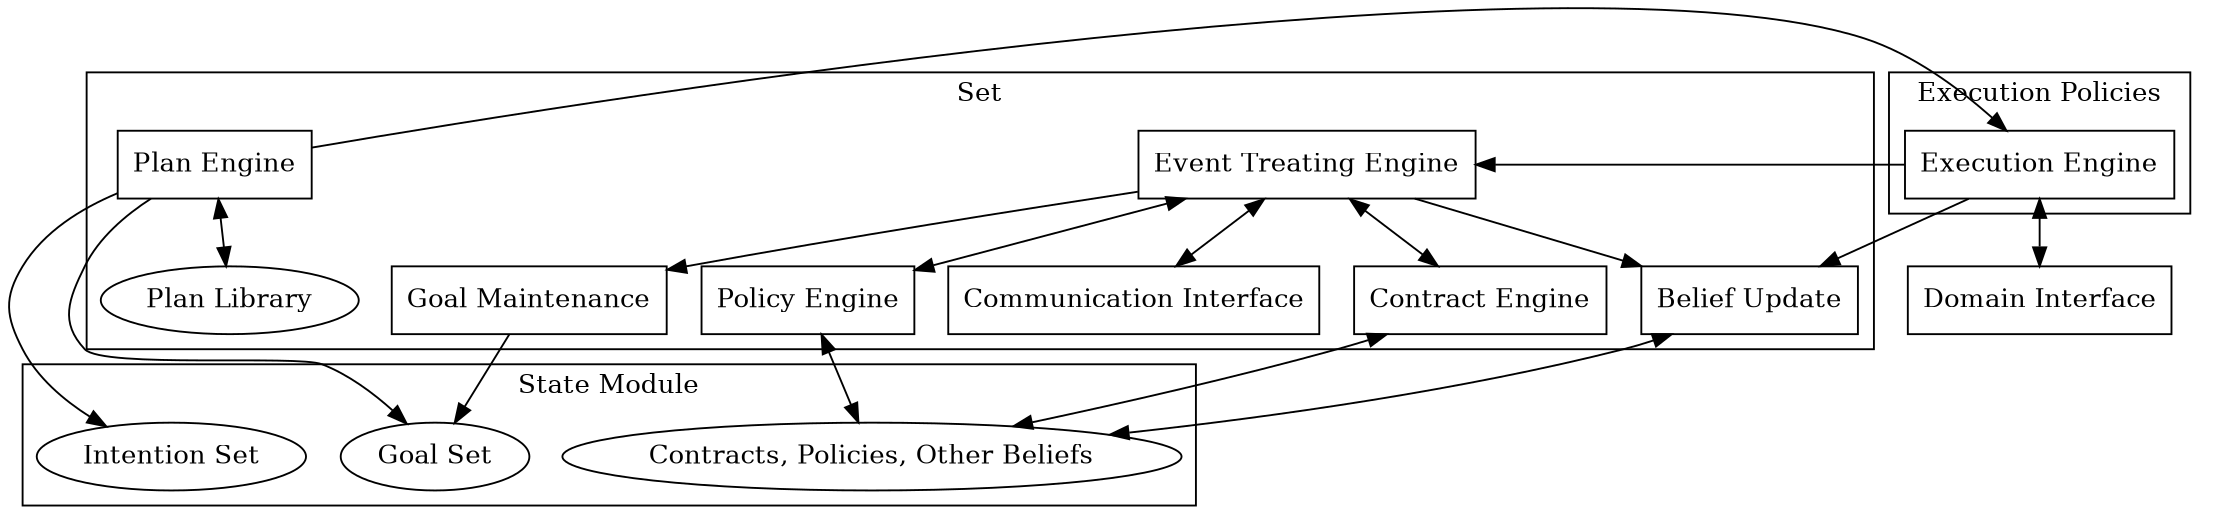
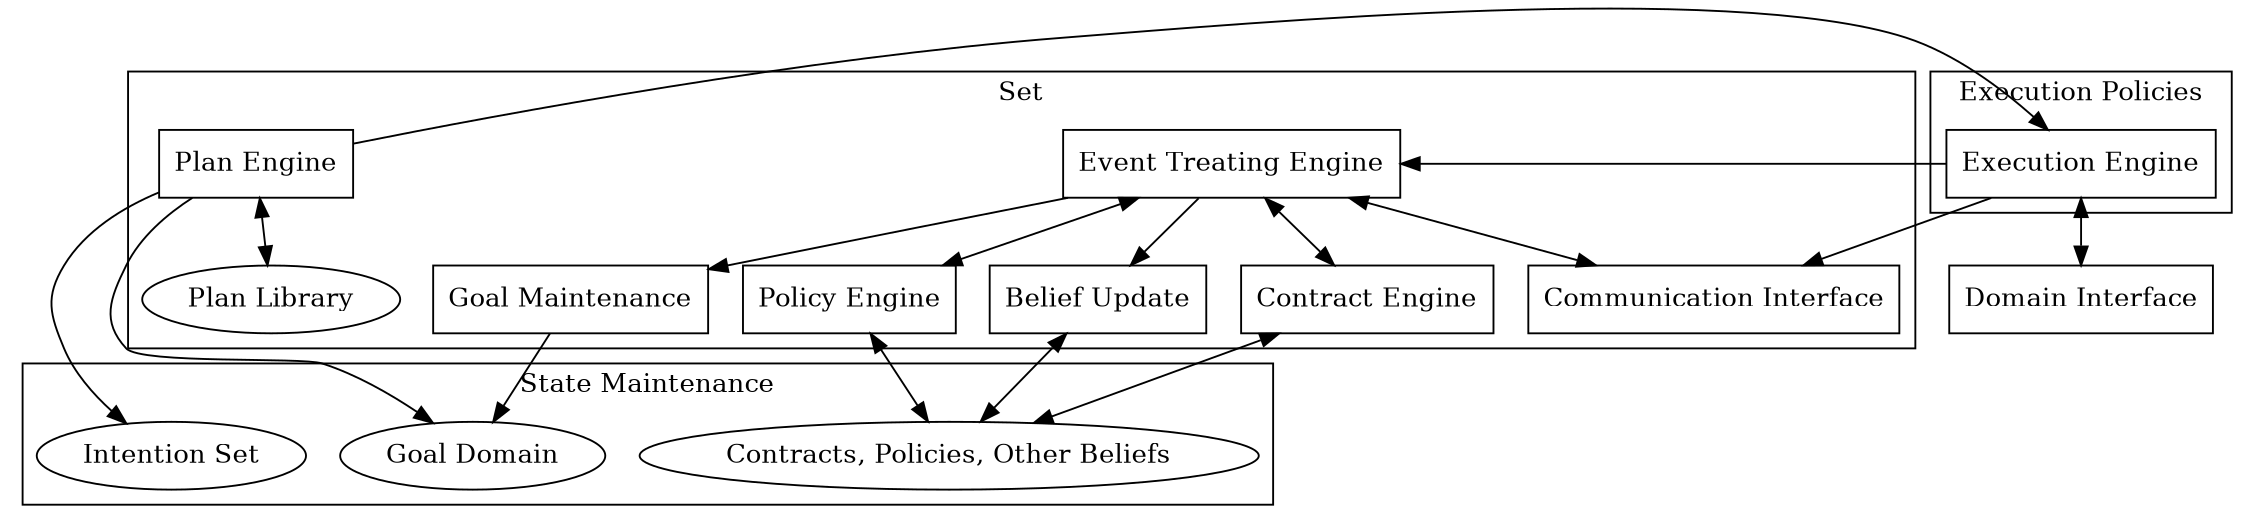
edge "Execution Engine" -> "Belief Update": now "Execution Engine" -> "Communication Interface"
cluster "State Module": label "State Module" -> "State Maintenance"
node "Goal Set": label "Goal Set" -> "Goal Domain"
